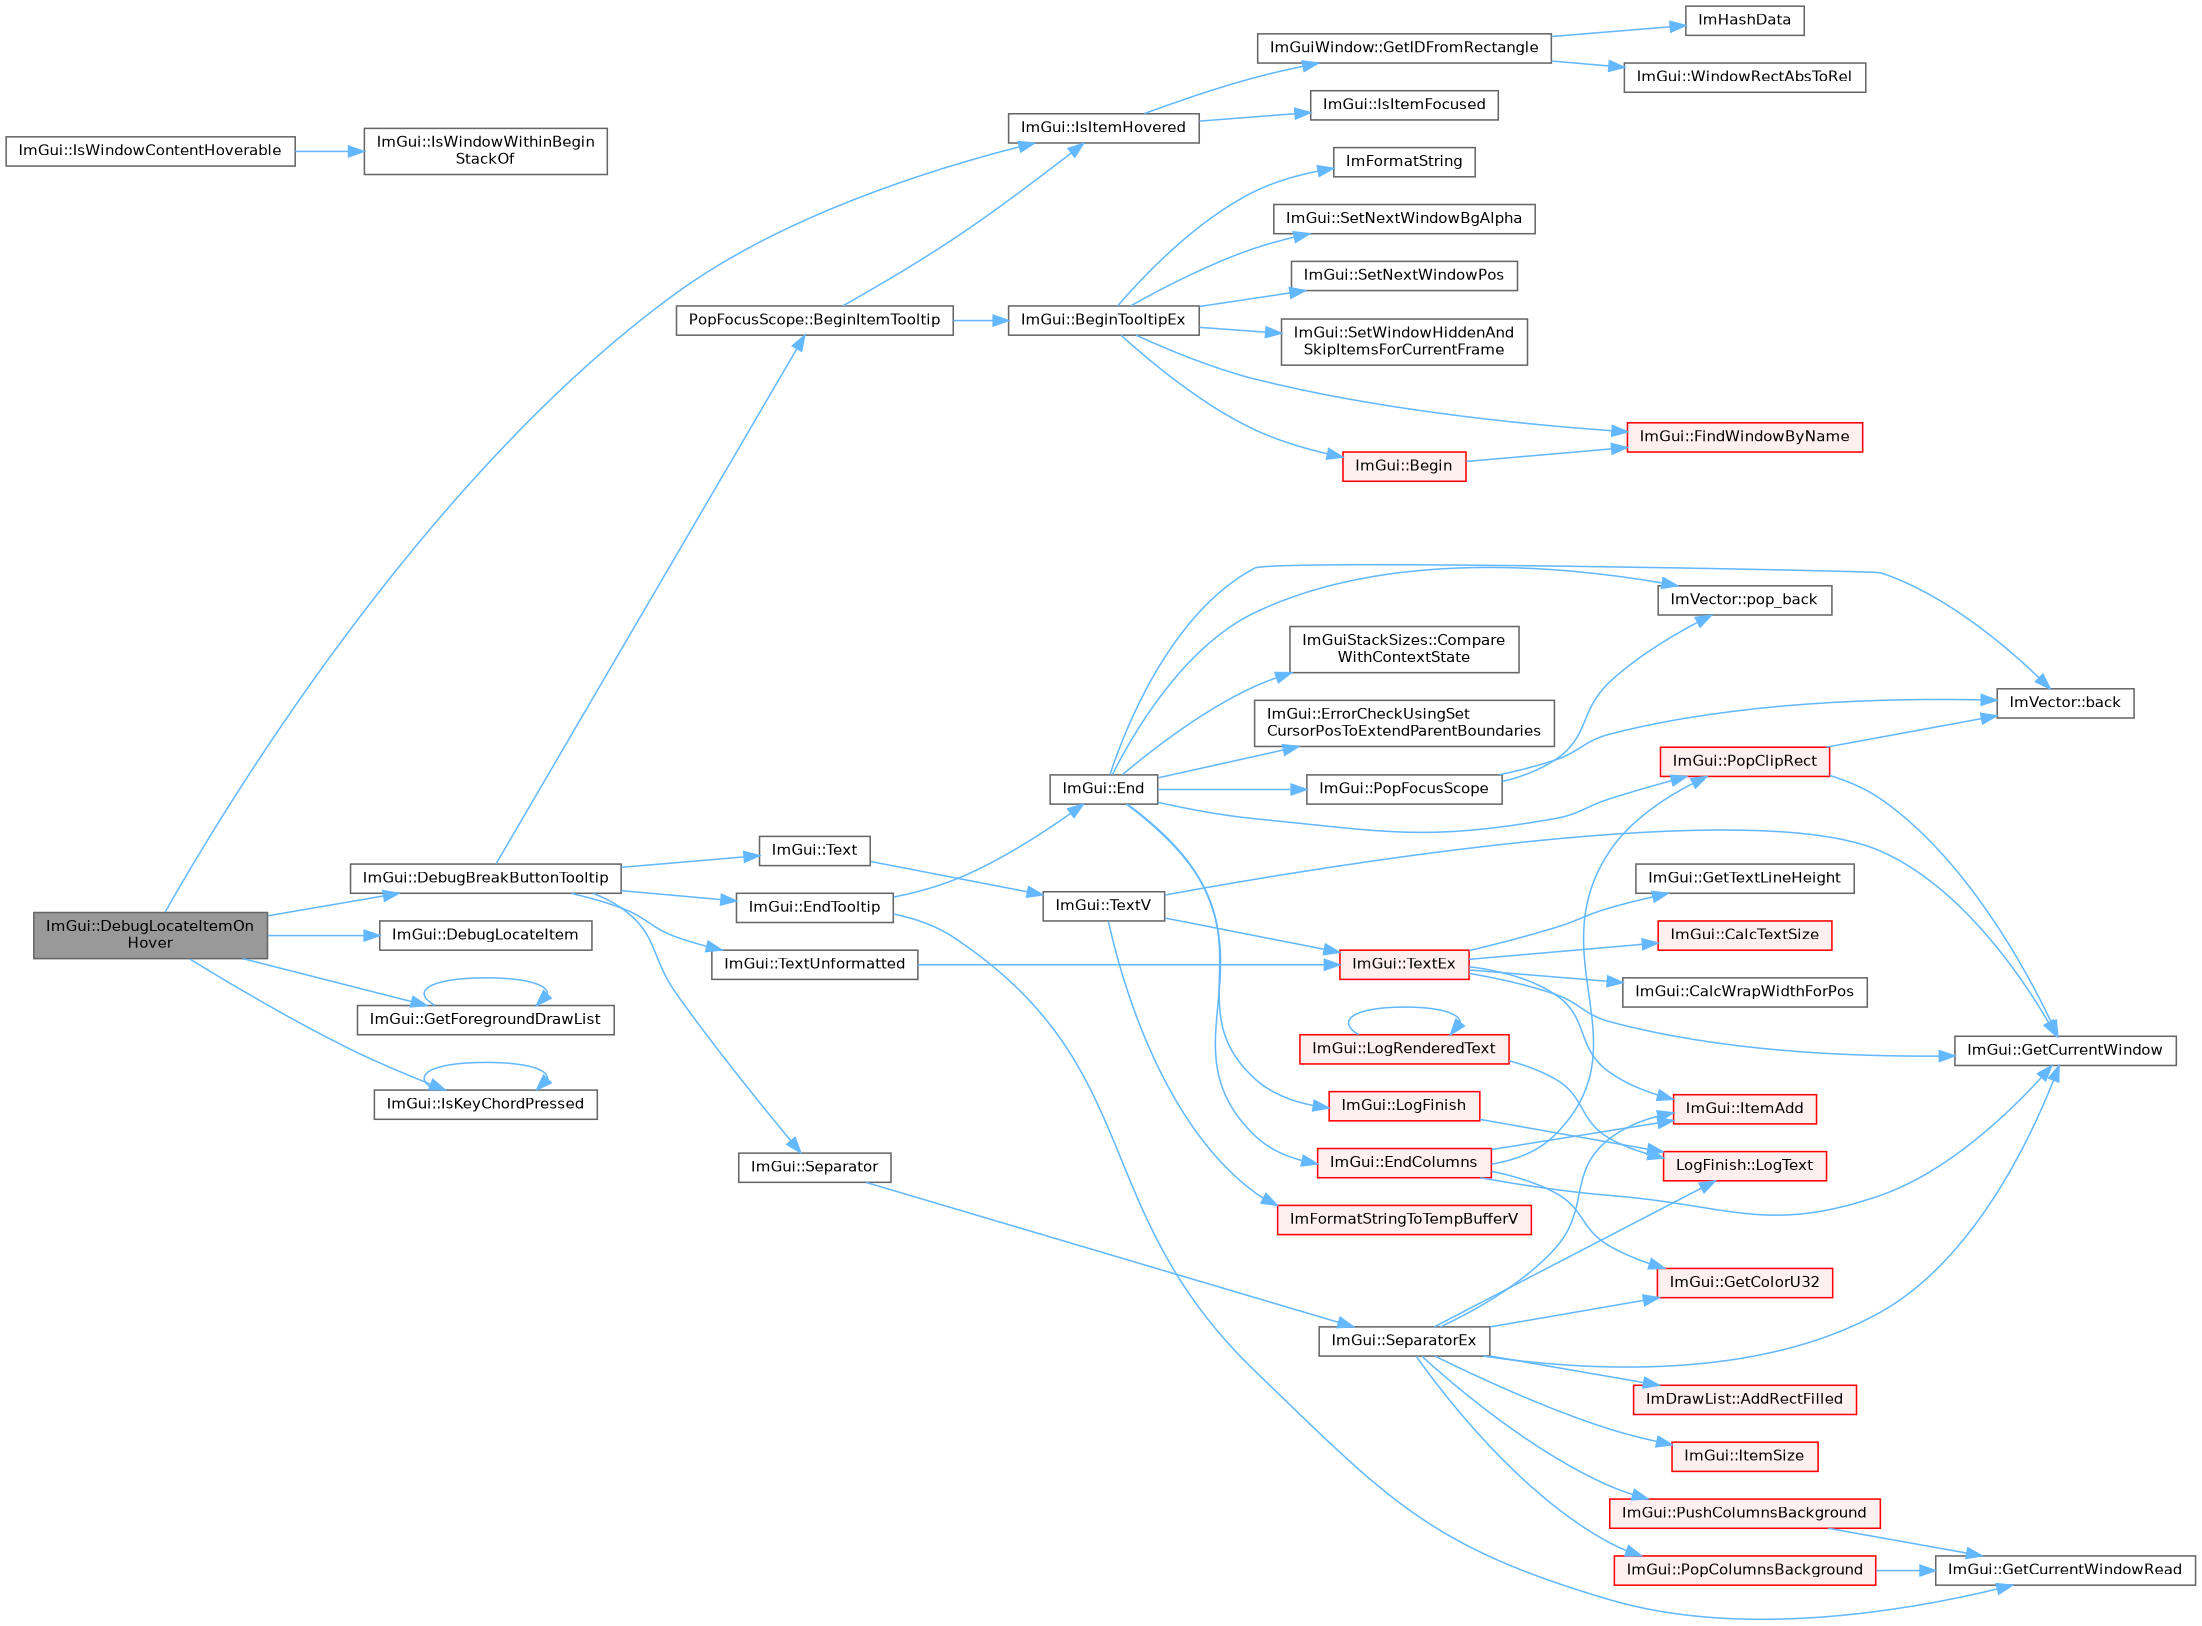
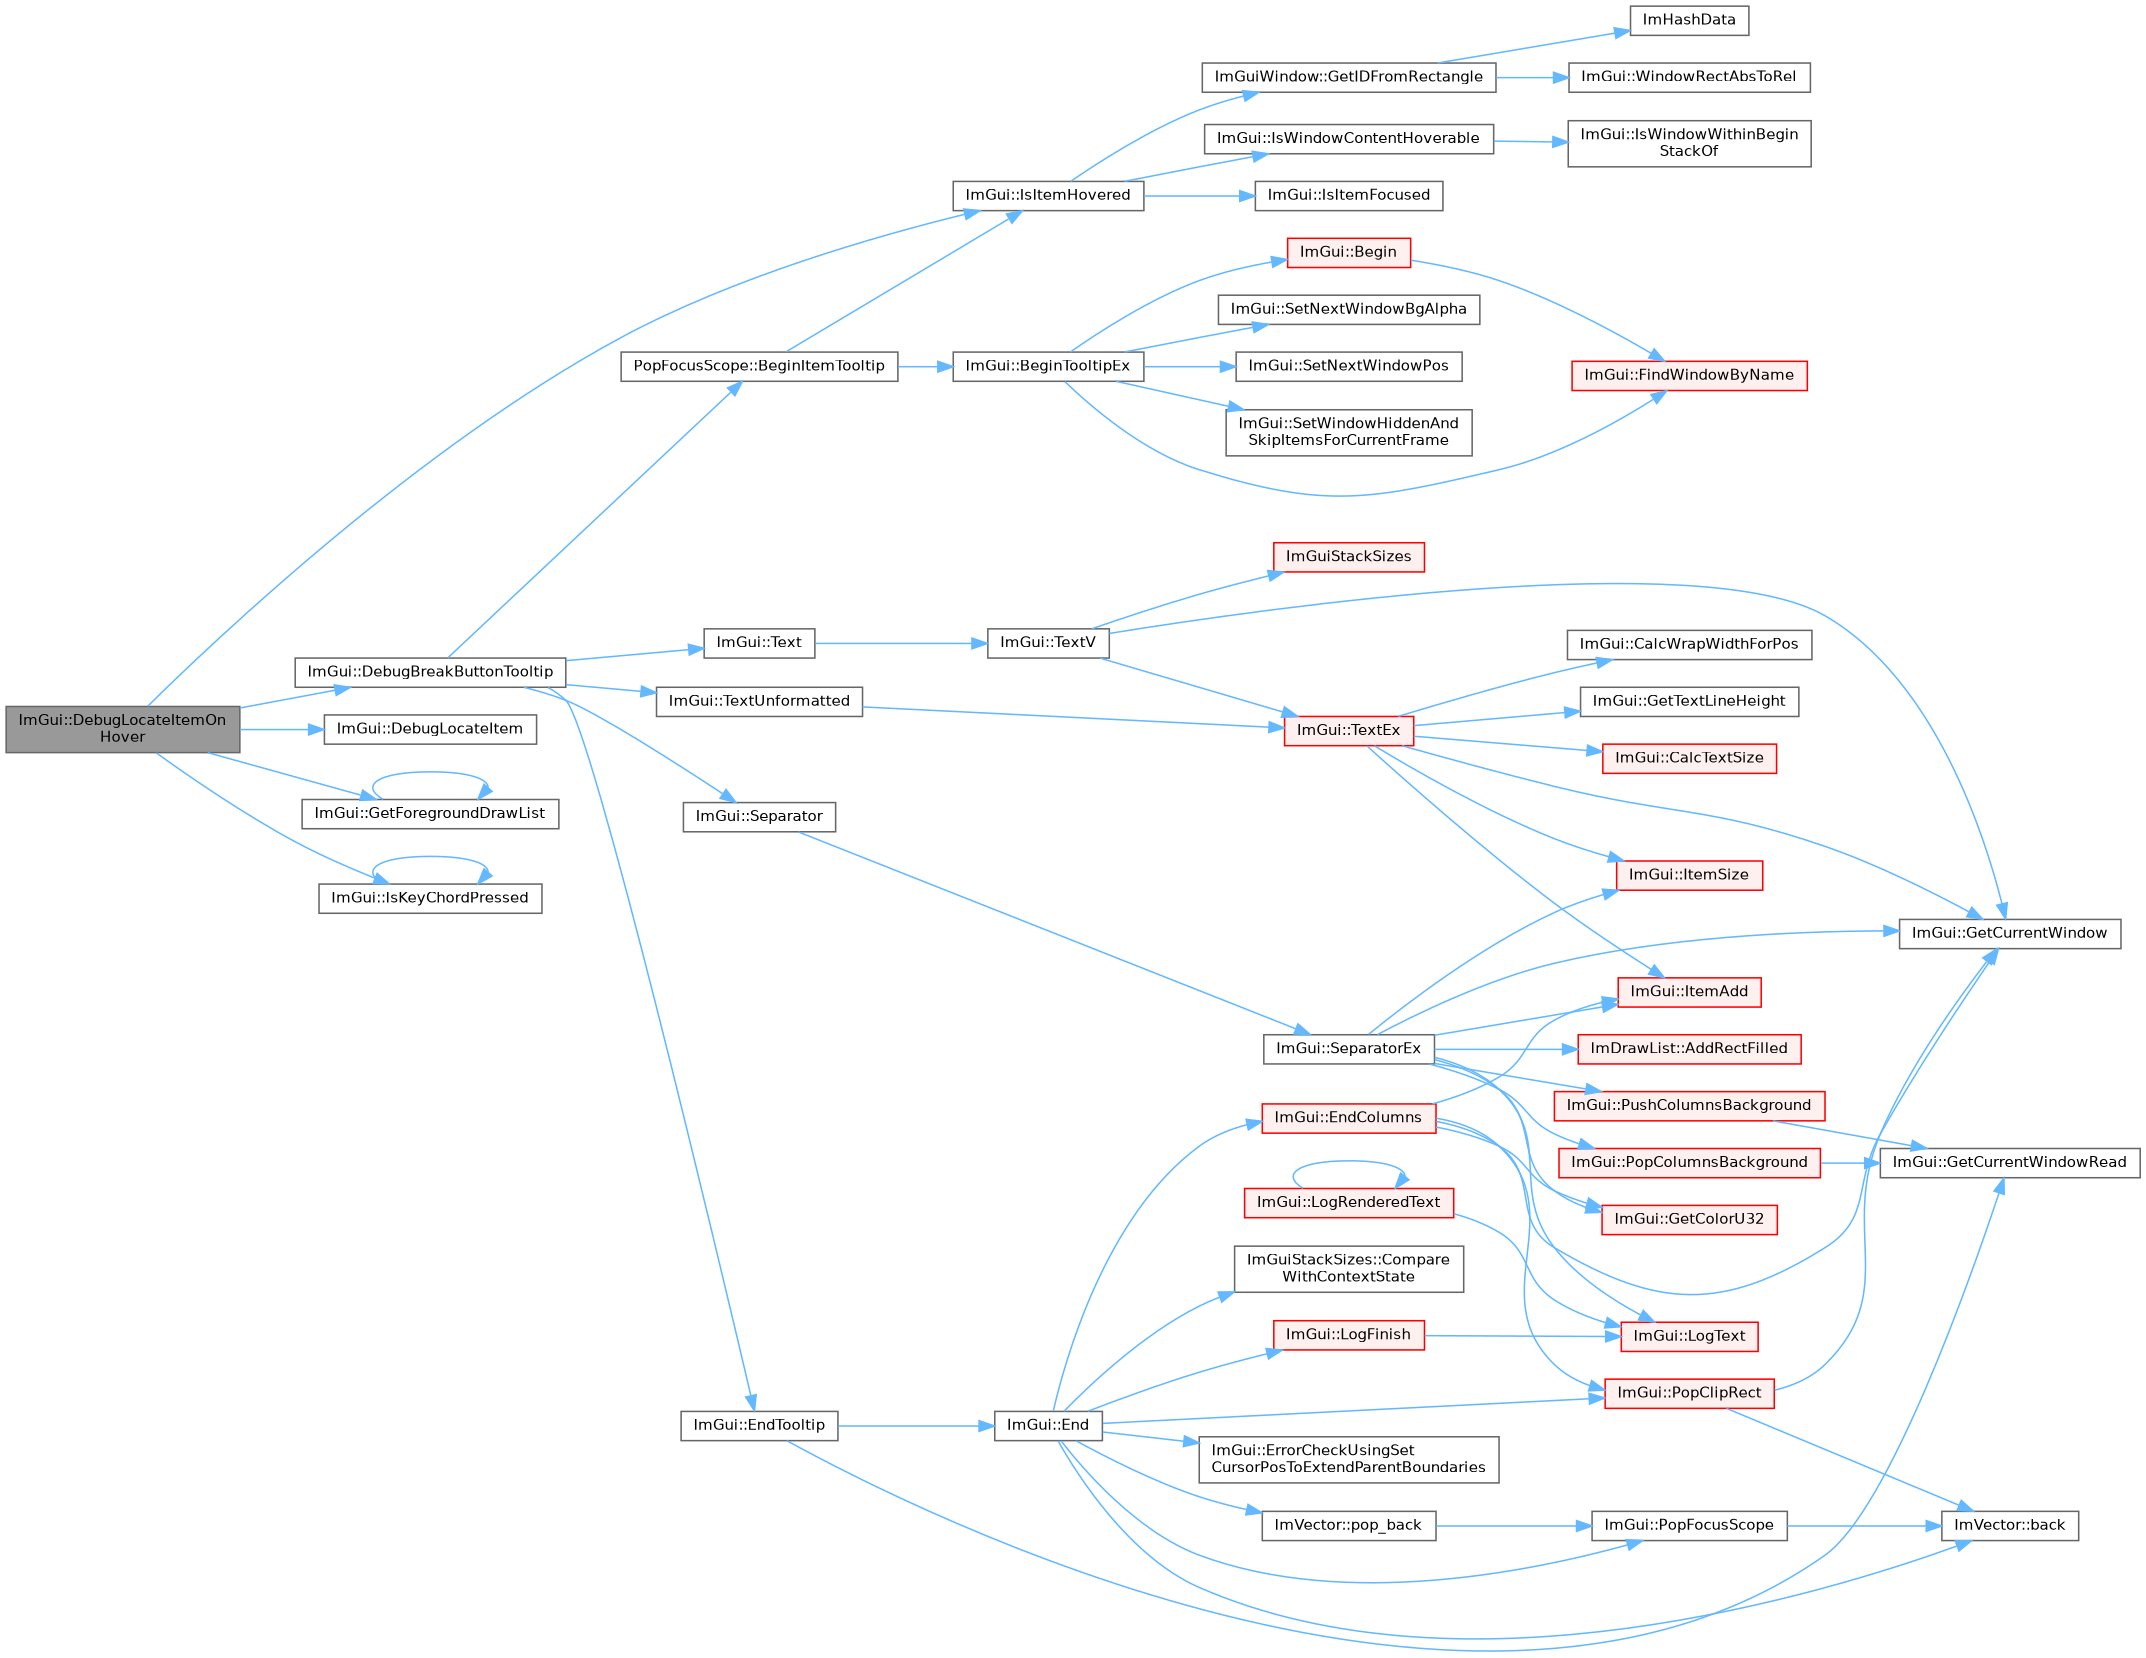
node "ImFormatString": removed
edge "ImGui::IsItemHovered" -> "ImGui::IsWindowContentHoverable": added
edge "ImGui::PopFocusScope" -> "ImVector::pop_back": reversed
edge "ImGui::TextEx" -> "ImGui::ItemSize": added
node "LogFinish::LogText": label "LogFinish::LogText" -> "ImGui::LogText"
node "ImFormatStringToTempBufferV": label "ImFormatStringToTempBufferV" -> "ImGuiStackSizes"
